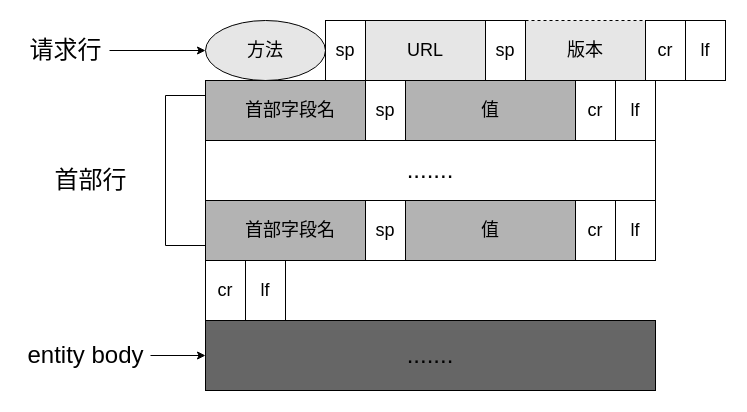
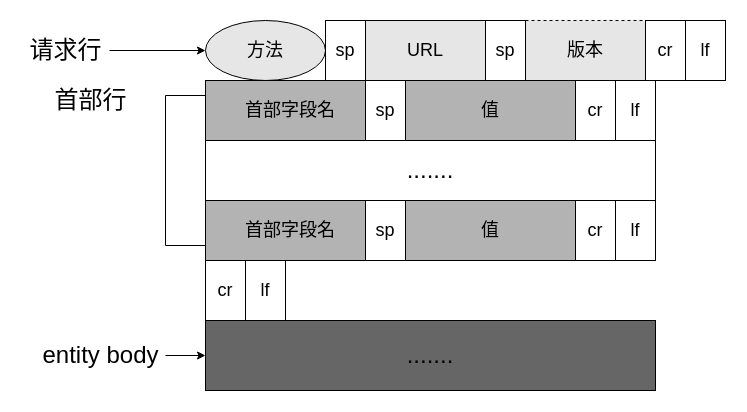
node "首部行": moved (91, 181) -> (91, 101)
node "entity body": moved (86, 356) -> (101, 356)
